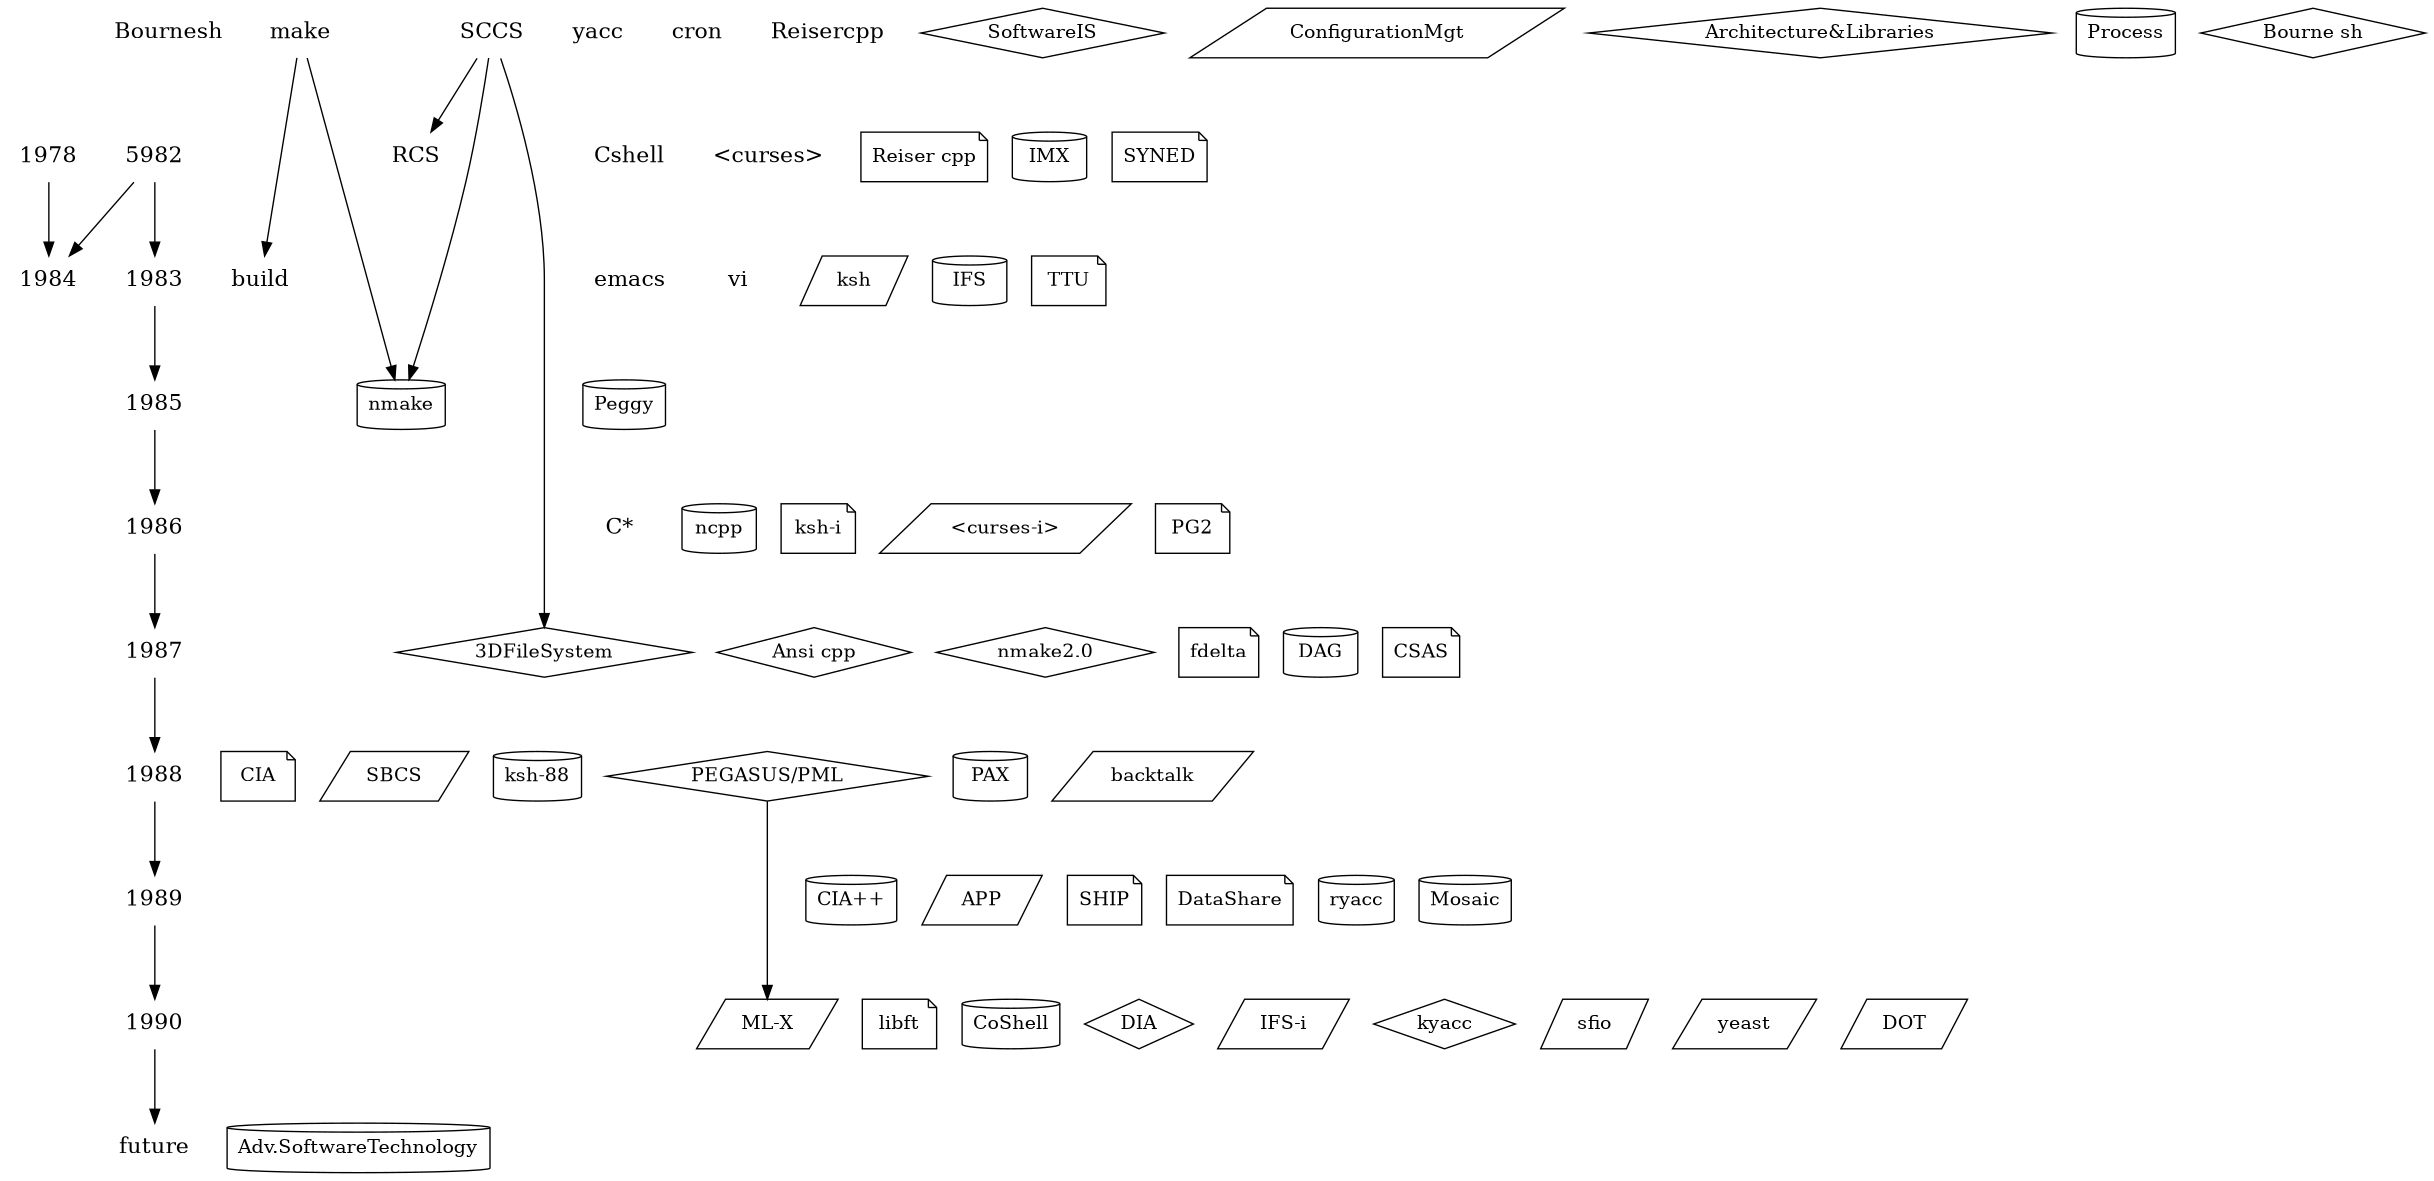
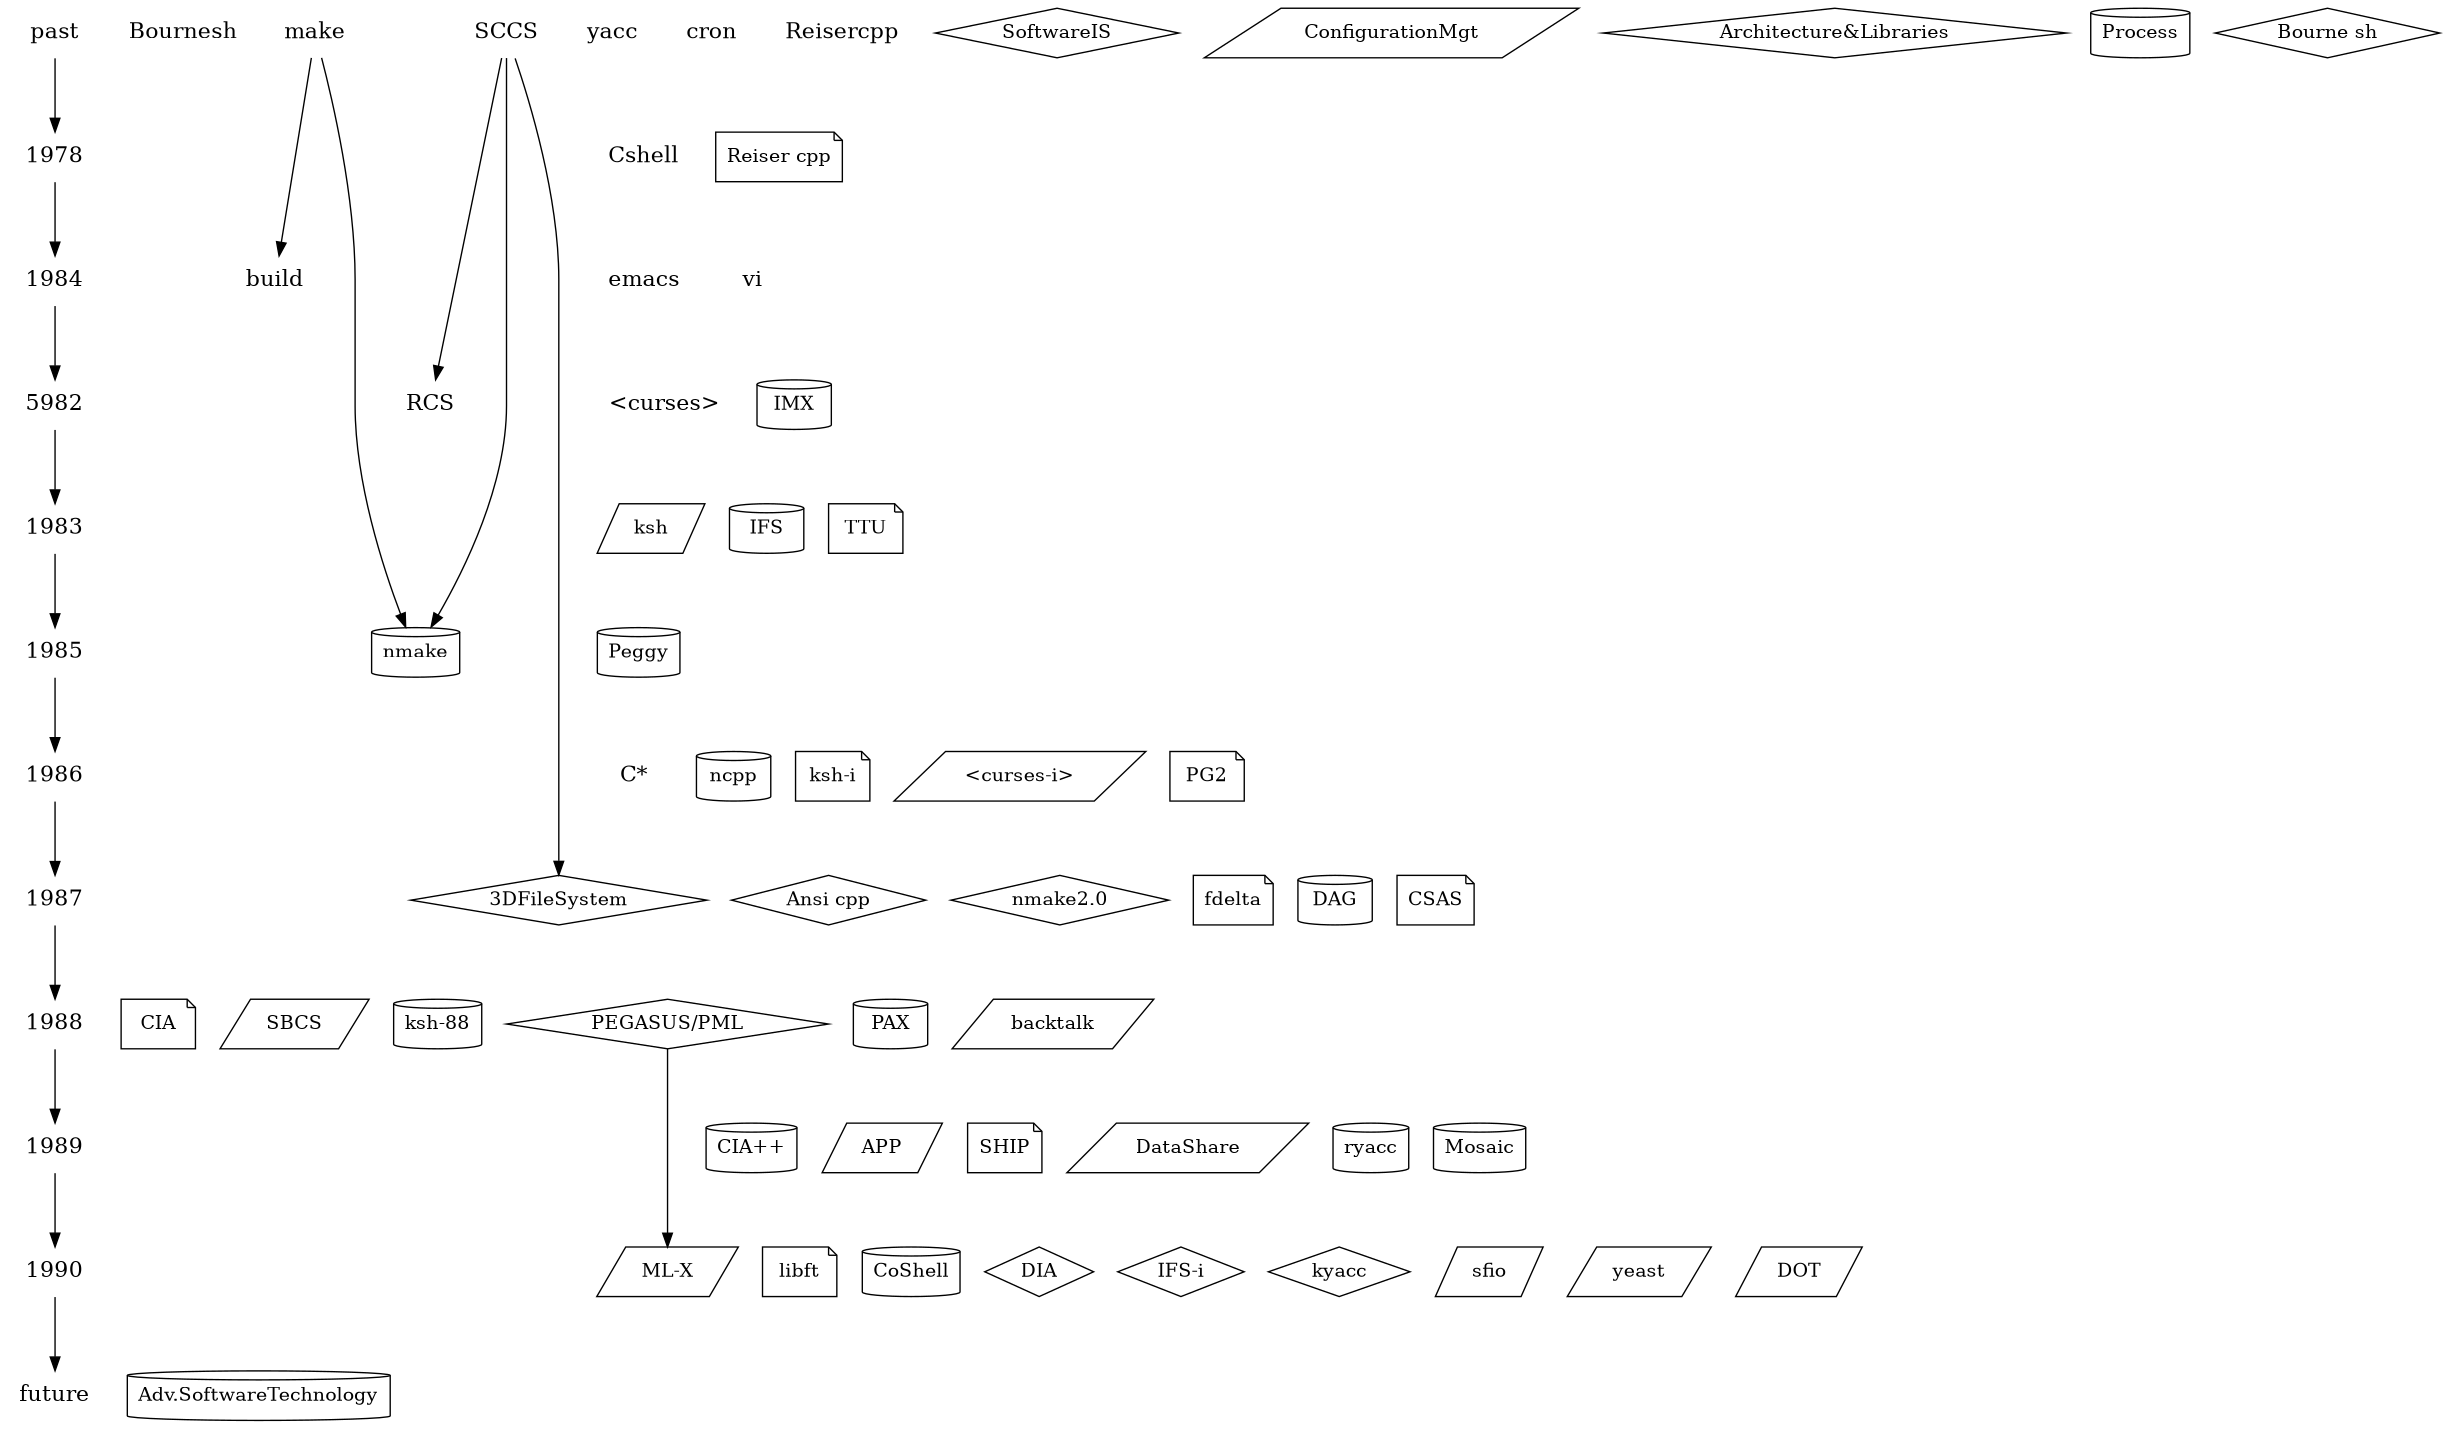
node "past": added
node "SYNED": removed
edge "5982" -> "1984": reversed
node "DataShare": shape note -> parallelogram
node "IFS-i": shape parallelogram -> diamond
